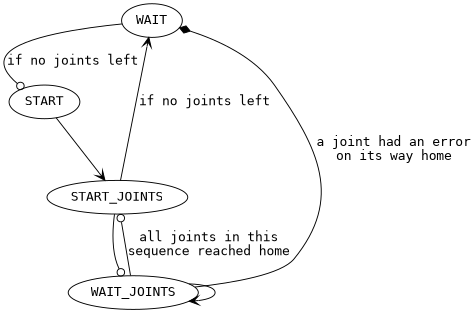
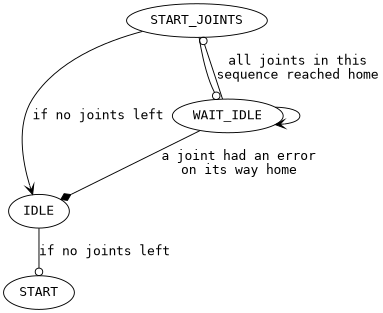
node "WAIT": label "WAIT" -> "IDLE"
edge "START" -> "START_JOINTS": removed
node "WAIT_JOINTS": label "WAIT_JOINTS" -> "WAIT_IDLE"
